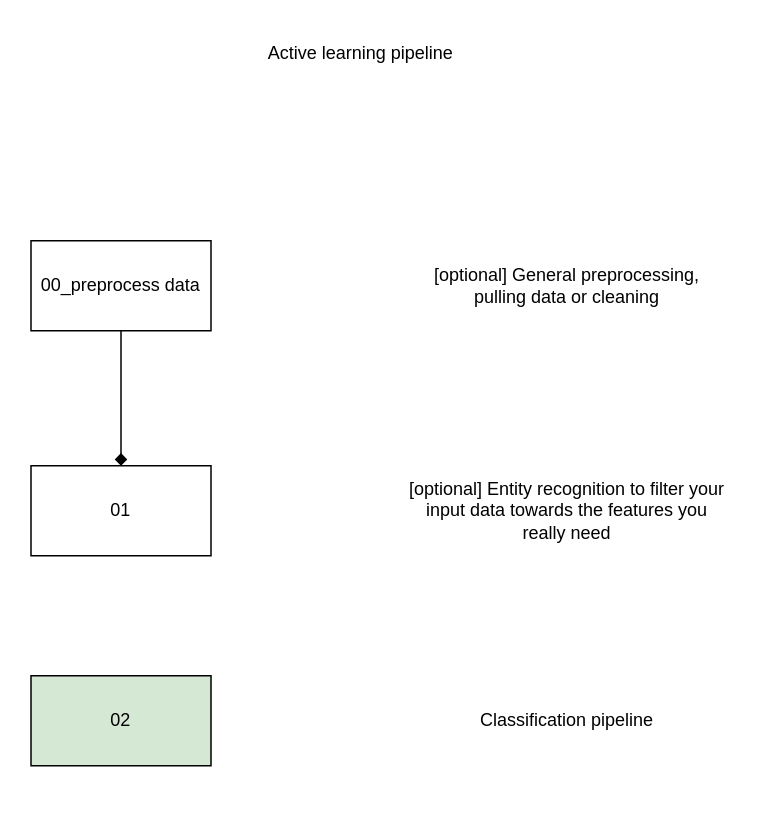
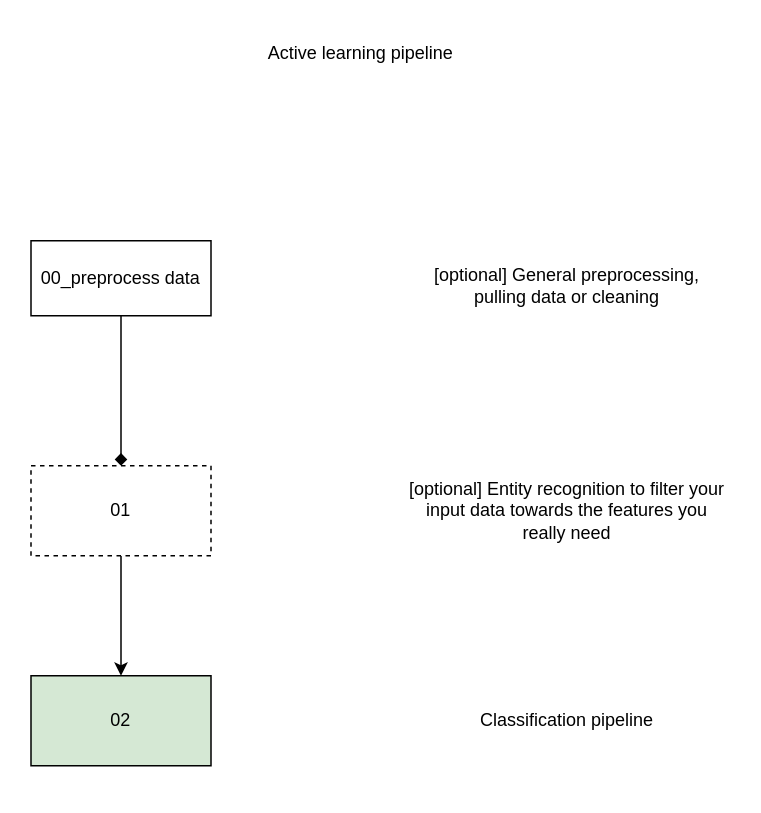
node "00_preprocess data": size 180x90 -> 180x75
node "01": style solid -> dashed
edge "01" -> "02": added
